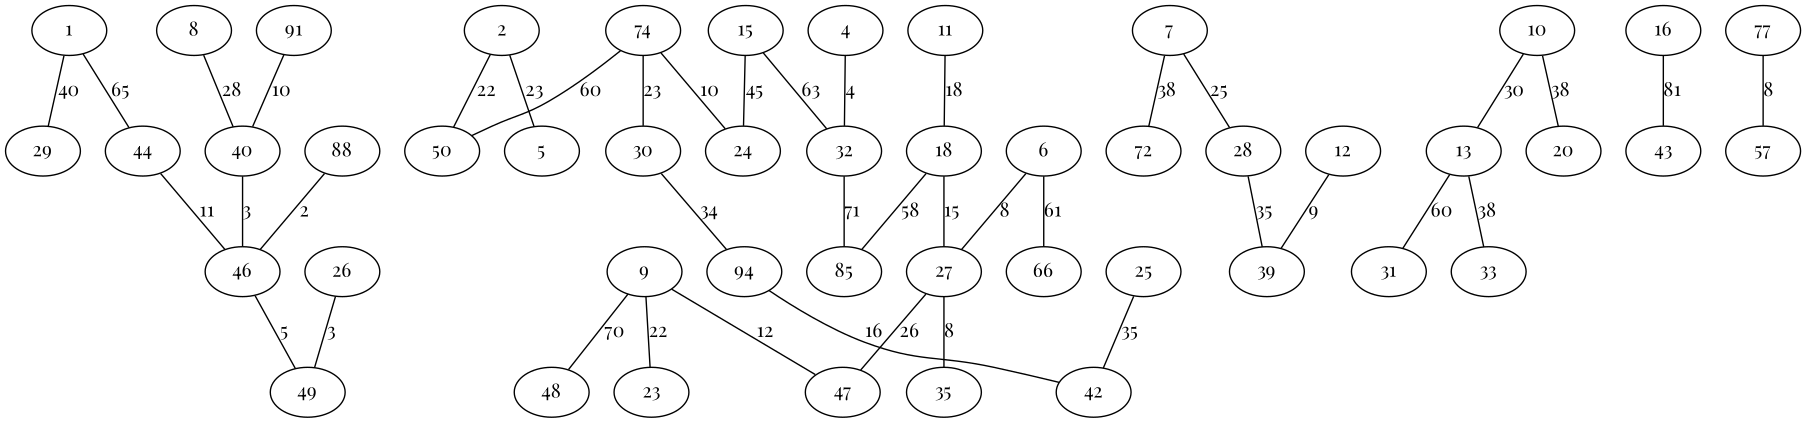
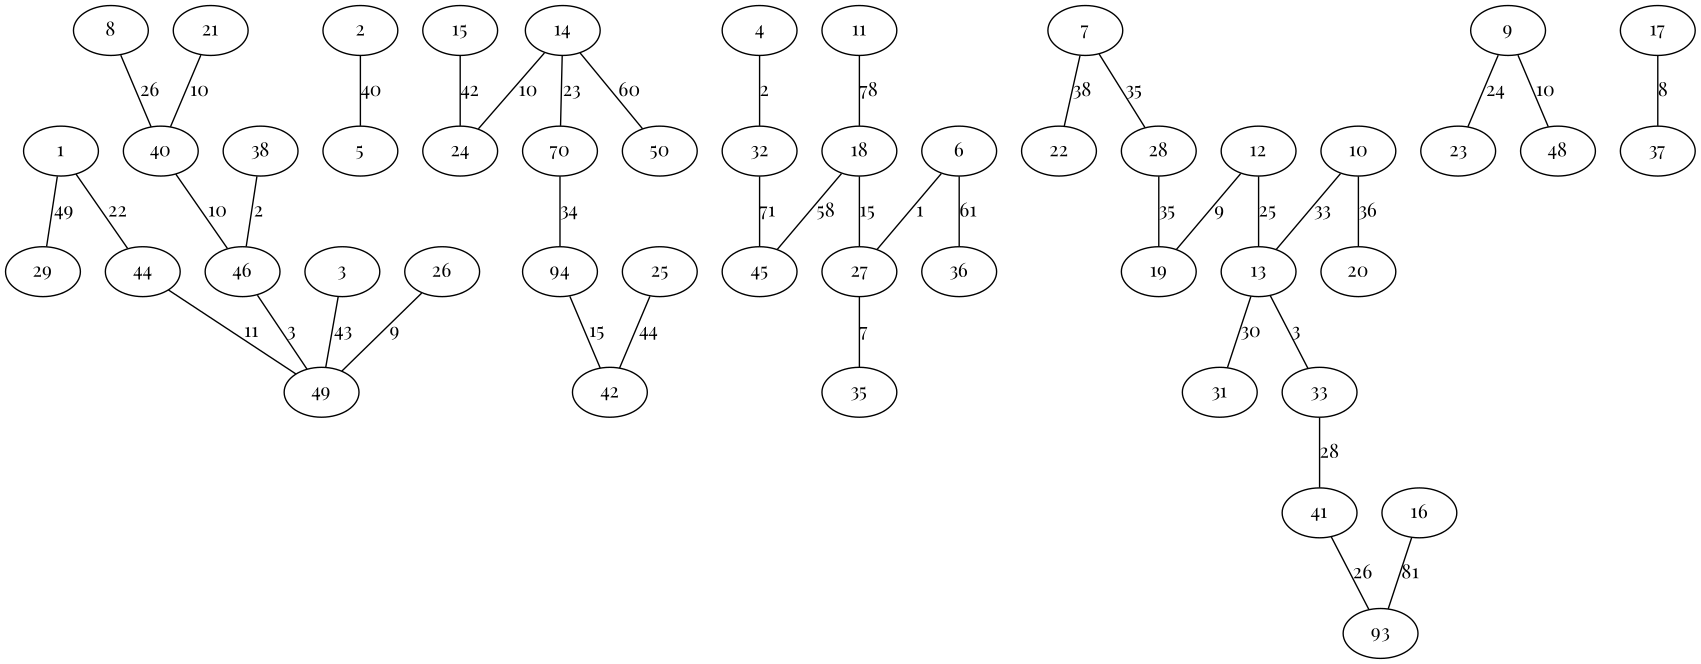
node "91": label "91" -> "21"
node "74": label "74" -> "14"
node "77": label "77" -> "17"
edge "1" -- "29": label "40" -> "49"
edge "1" -- "44": label "65" -> "22"
edge "8" -- "40": label "28" -> "26"
edge "2" -- "50": removed, label "22"
edge "2" -- "5": label "23" -> "40"
edge "15" -- "24": label "45" -> "42"
edge "15" -- "32": removed, label "63"
edge "4" -- "32": label "4" -> "2"
edge "11" -- "18": label "18" -> "78"
edge "7" -- "28": label "25" -> "35"
edge "10" -- "13": label "30" -> "33"
edge "10" -- "20": label "38" -> "36"
node "88": label "88" -> "38"
node "30": label "30" -> "70"
node "72": label "72" -> "22"
node "43": label "43" -> "93"
node "57": label "57" -> "37"
edge "44" -- "46": now "44" -- "49"
edge "40" -- "46": label "3" -> "10"
edge "6" -- "27": label "8" -> "1"
edge "12" -- "13": added, label "25"
edge "13" -- "31": label "60" -> "30"
edge "13" -- "33": label "38" -> "3"
node "3": added
node "85": label "85" -> "45"
node "66": label "66" -> "36"
node "39": label "39" -> "19"
edge "46" -- "49": label "5" -> "3"
edge "26" -- "49": label "3" -> "9"
edge "9" -- "48": label "70" -> "10"
edge "9" -- "23": label "22" -> "24"
edge "94" -- "42": label "16" -> "15"
edge "27" -- "35": label "8" -> "7"
edge "25" -- "42": label "35" -> "44"
node "47": removed
node "41": added
